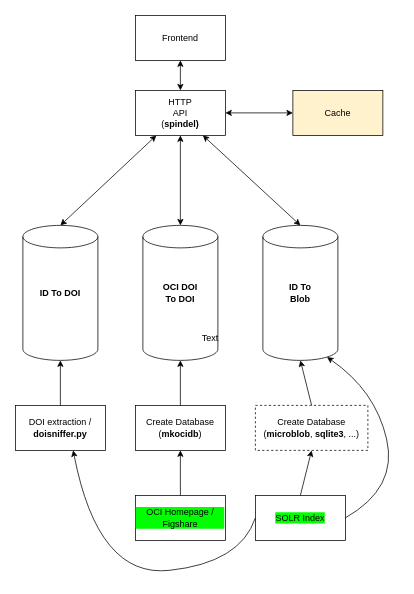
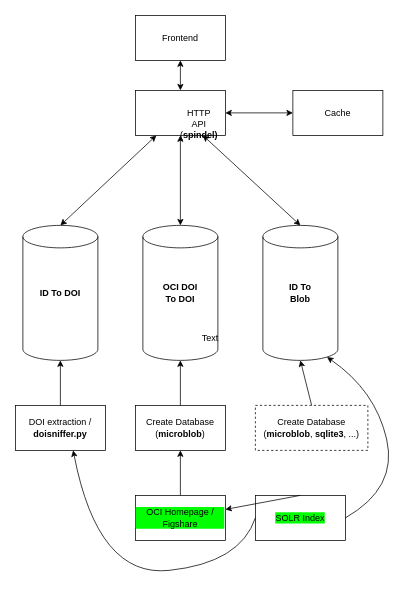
node "HTTP API (spindel)": moved (180, 113) -> (199, 124)
node "Cache": fillcolor #fff2cc -> #ffffff
node "Create Database (mkocidb)": label "Create Database (mkocidb)" -> "Create Database (microblob)"
edge "SOLR Index" -> "Create Database (microblob, sqlite3, ...)": now "SOLR Index" -> "OCI Homepage / Figshare"
